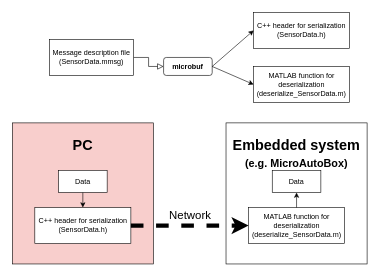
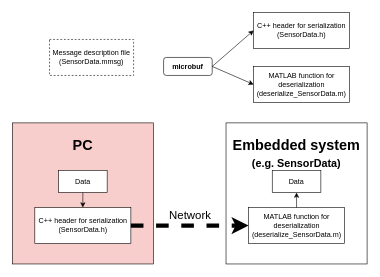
node "Message description file (SensorData.mmsg)": style solid -> dashed
edge "Message description file (SensorData.mmsg)" -> "microbuf": removed
node "Embedded system (e.g. MicroAutoBox)": label "Embedded system (e.g. MicroAutoBox)" -> "Embedded system (e.g. SensorData)"
